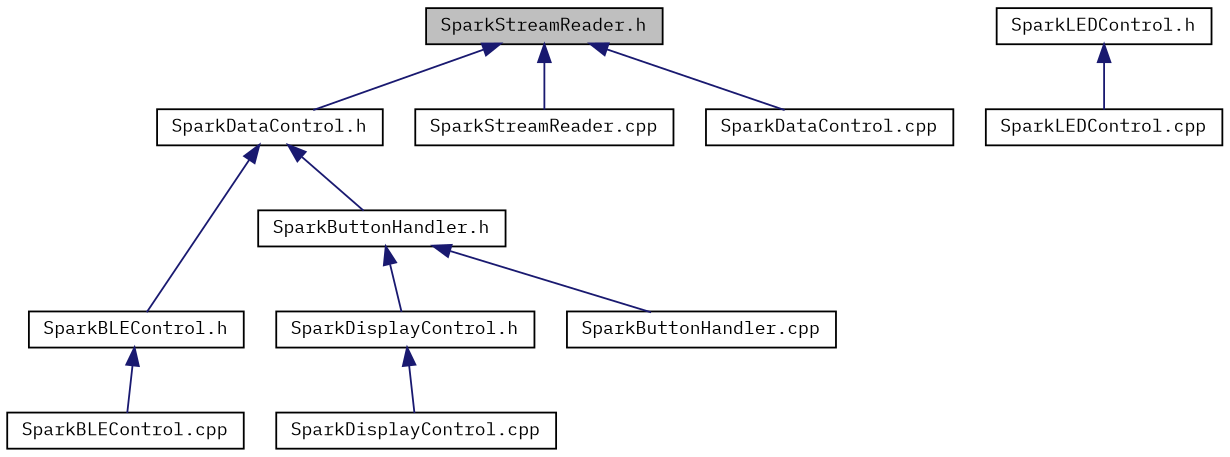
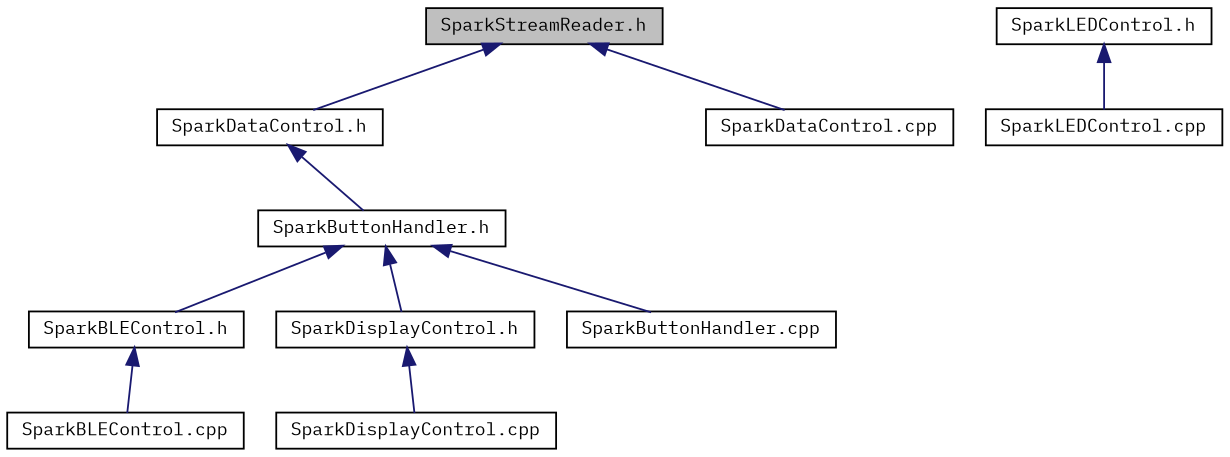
node "SparkStreamReader.cpp": removed
edge "SparkBLEControl.h" -> "SparkDataControl.h": now "SparkBLEControl.h" -> "SparkButtonHandler.h"
